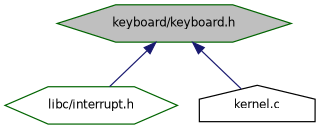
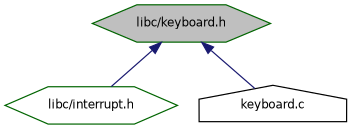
node "keyboard/keyboard.h": label "keyboard/keyboard.h" -> "libc/keyboard.h"
node "kernel.c": label "kernel.c" -> "keyboard.c"
